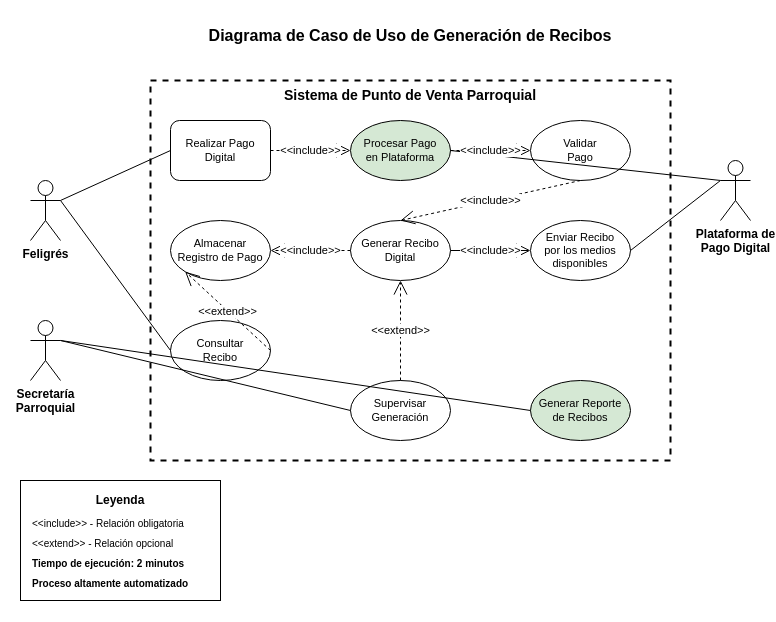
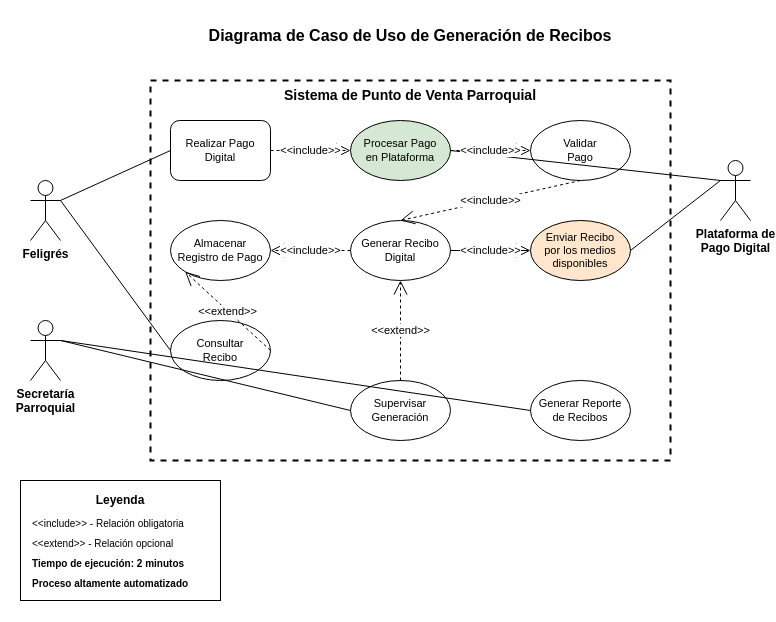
node "Enviar Recibo por los medios disponibles": fillcolor #ffffff -> #ffe6cc
node "Generar Reporte de Recibos": fillcolor #d5e8d4 -> #ffffff
